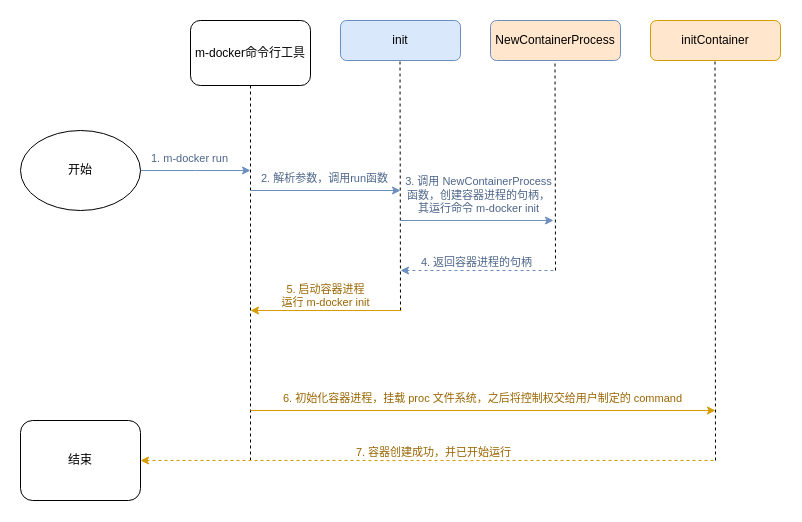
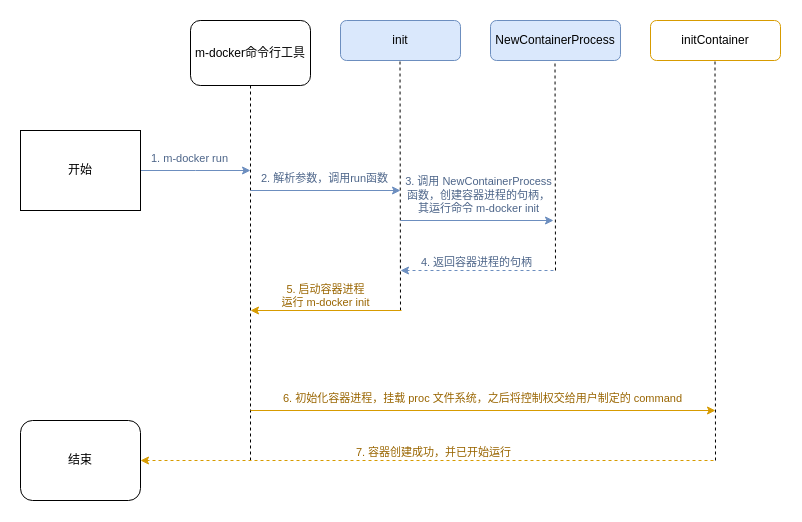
node "NewContainerProcess": fillcolor #ffe6cc -> #dae8fc
node "initContainer": fillcolor #ffe6cc -> #ffffff
node "开始": shape ellipse -> rectangle
